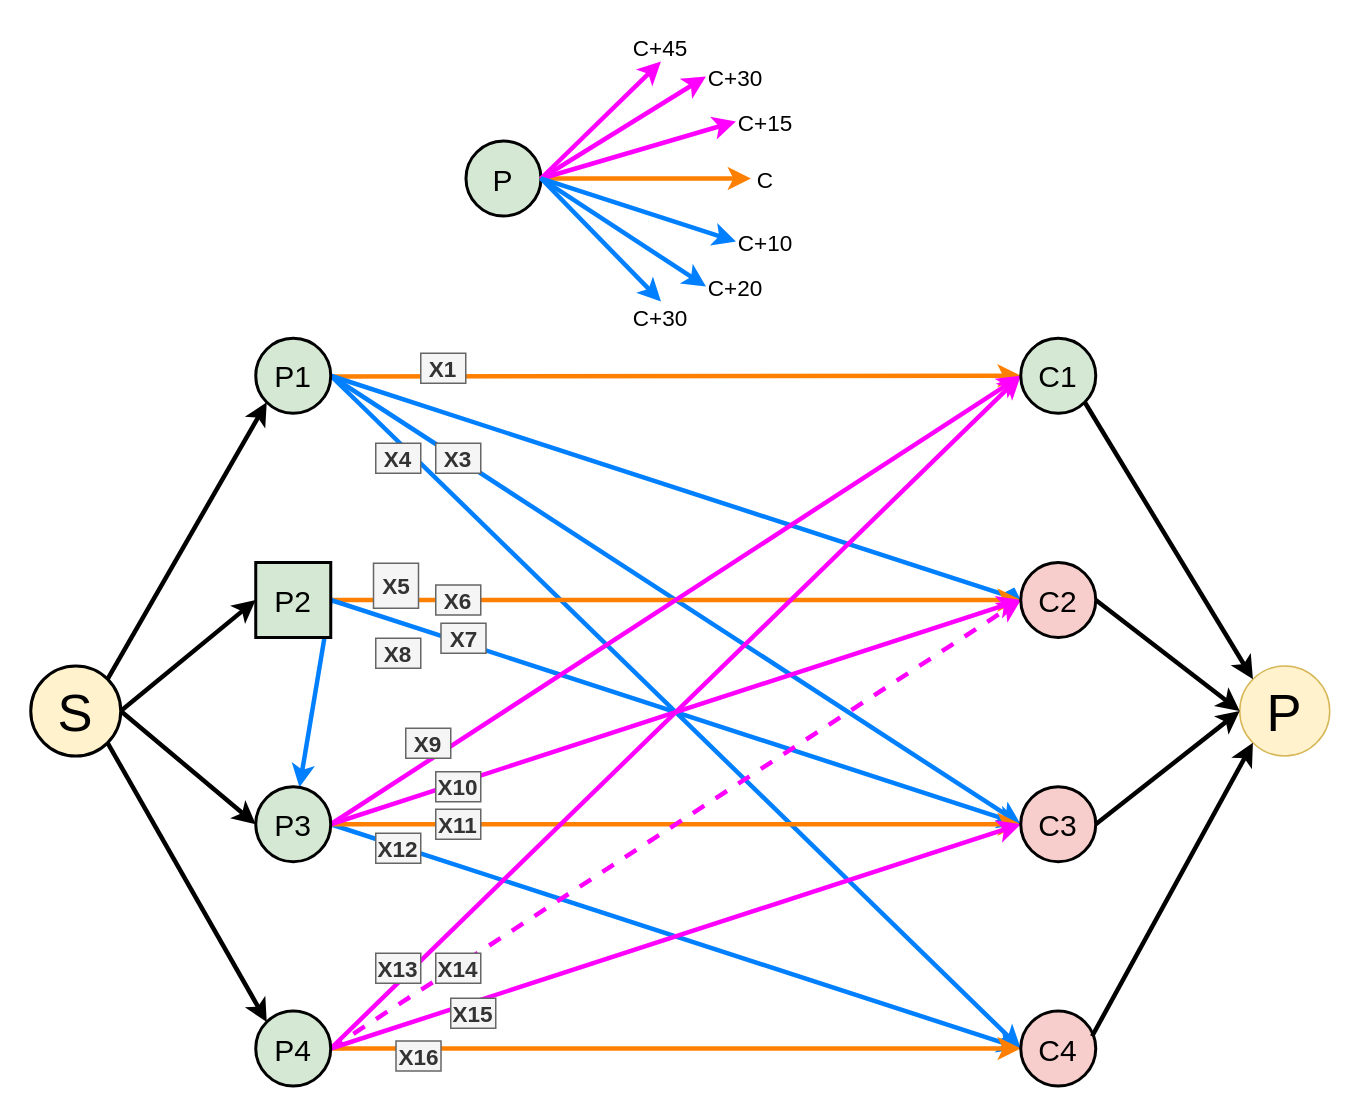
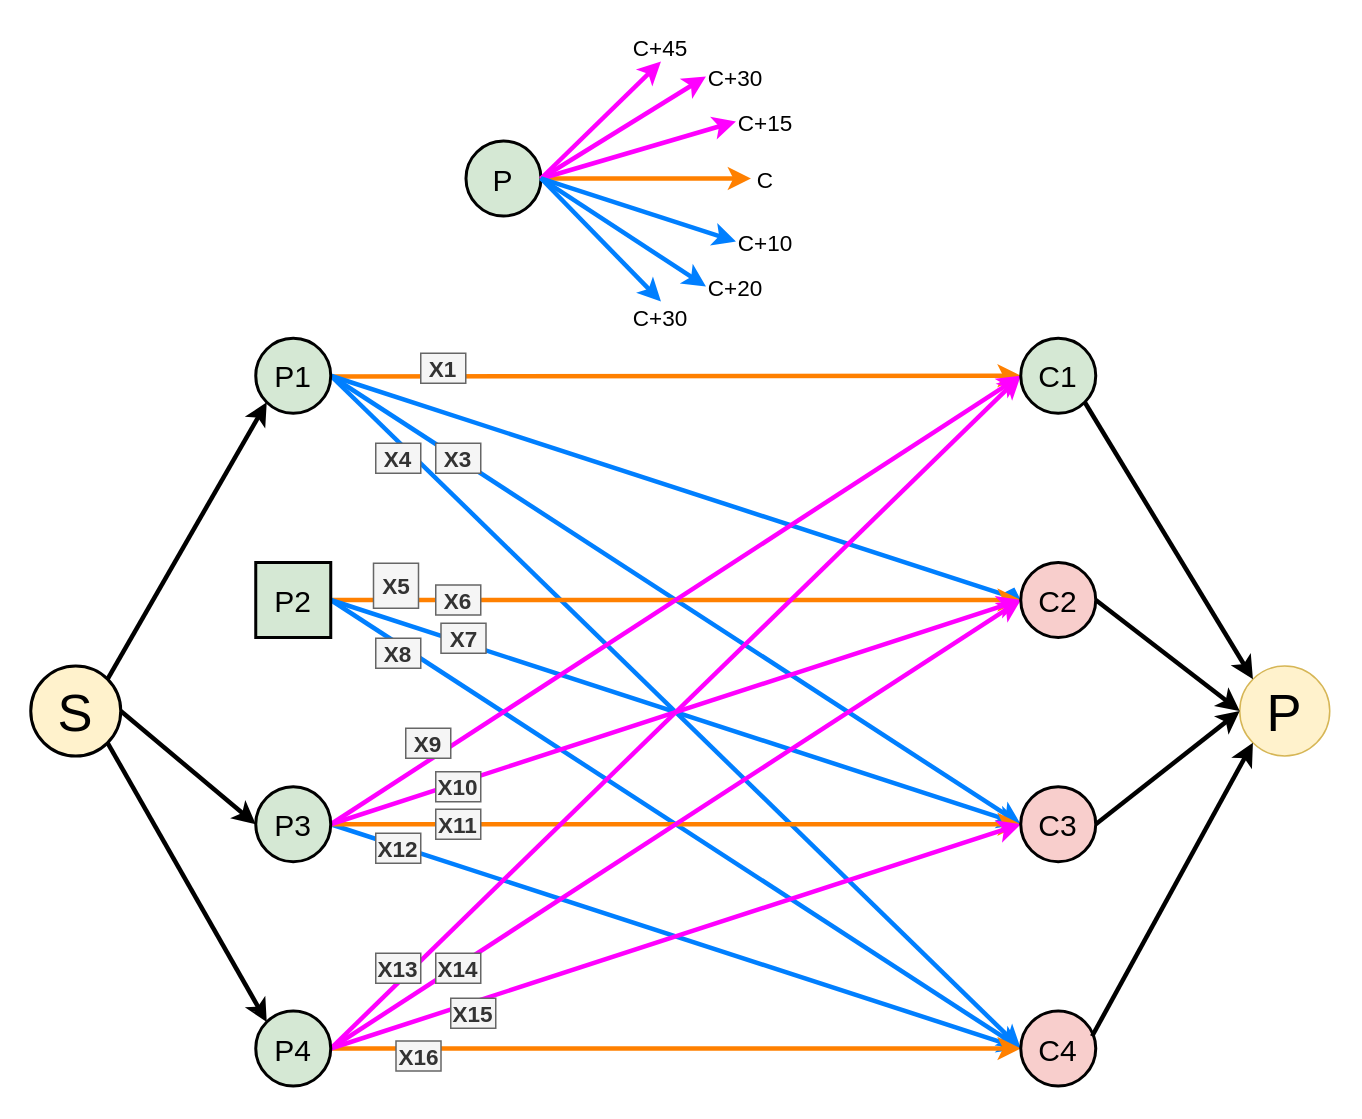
edge "S" -> "P2": removed
edge "P2" -> "P3": now "P2" -> "C4"
edge "P4" -> "C2": style dashed -> solid
